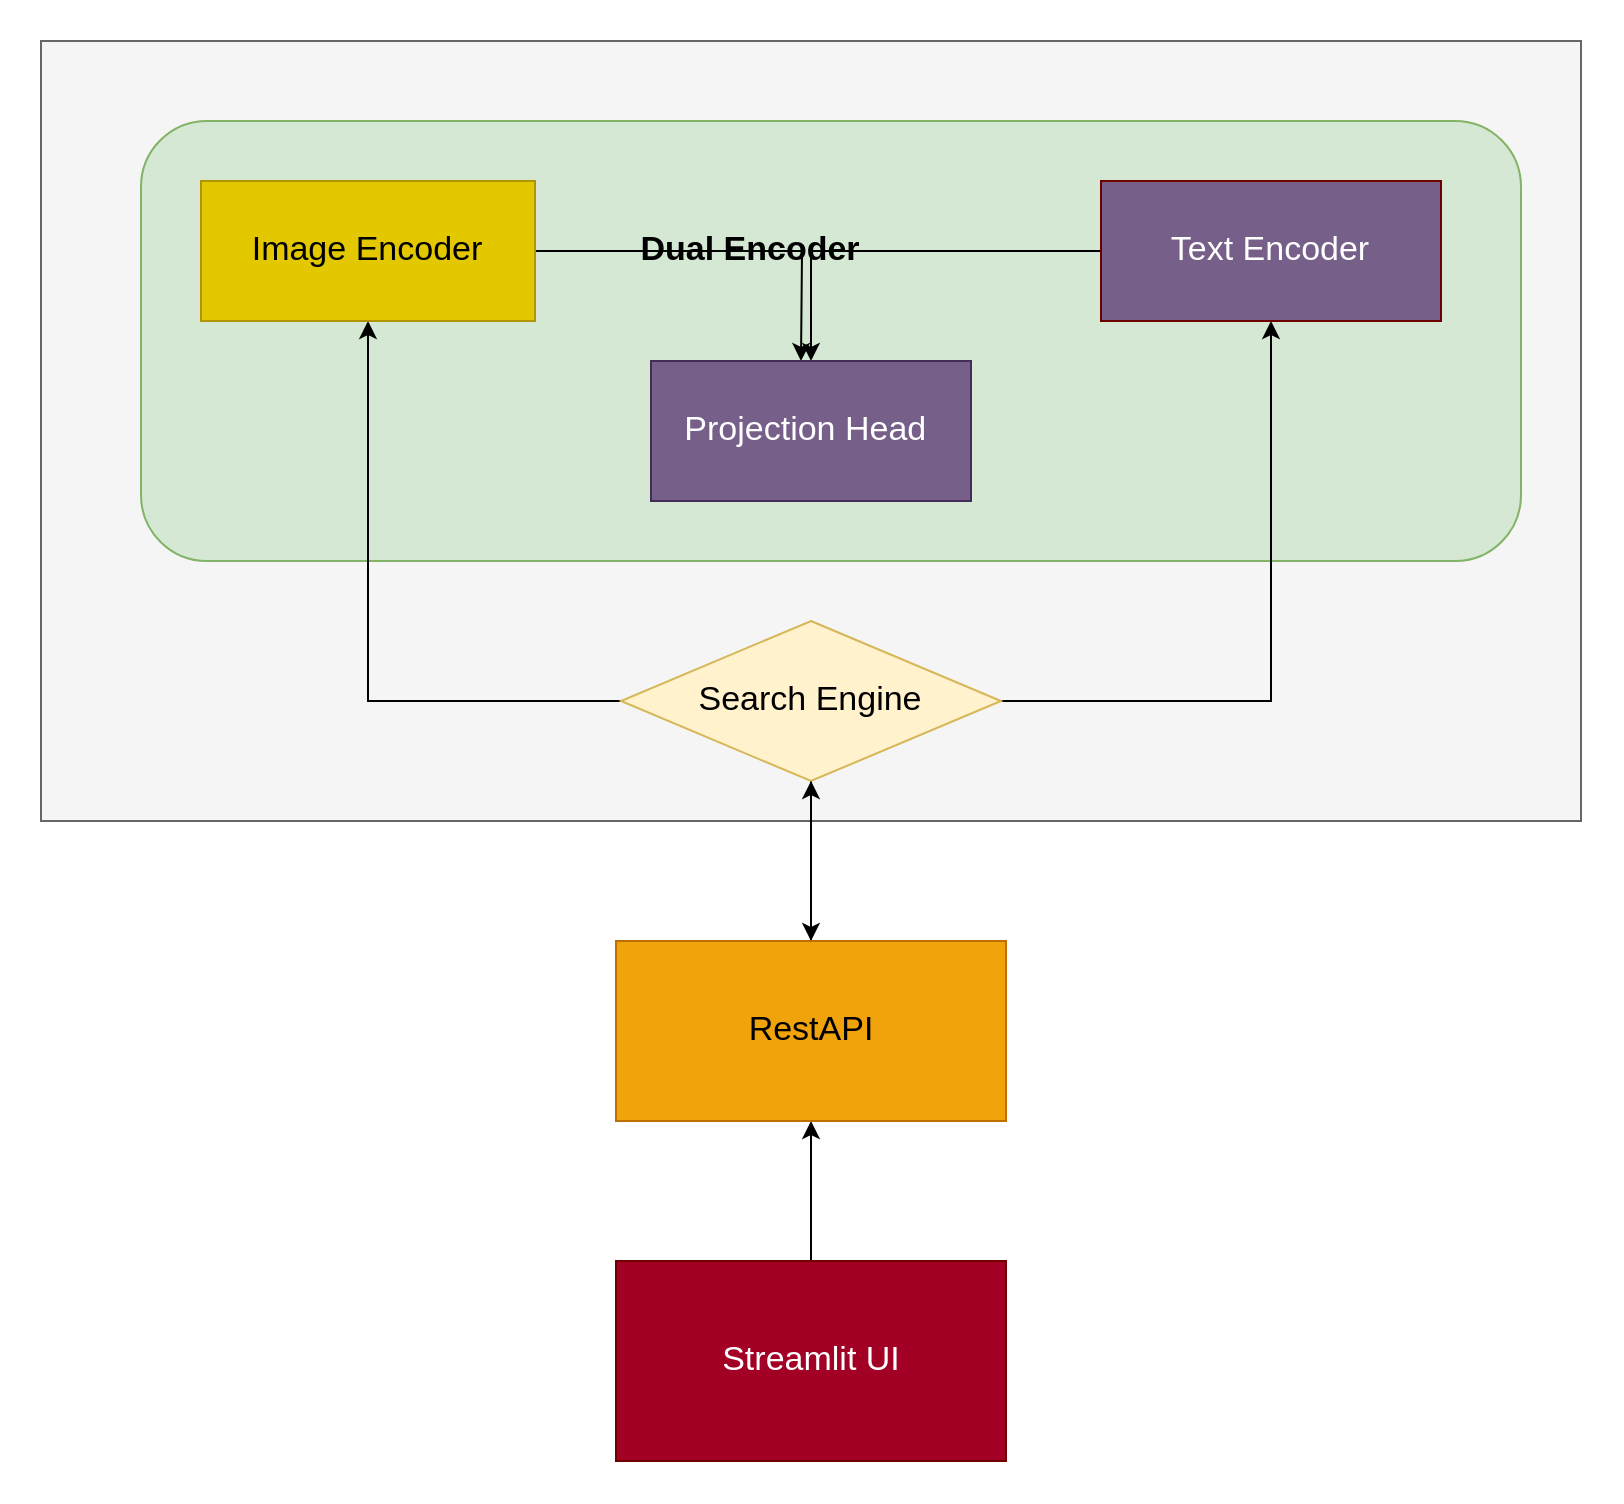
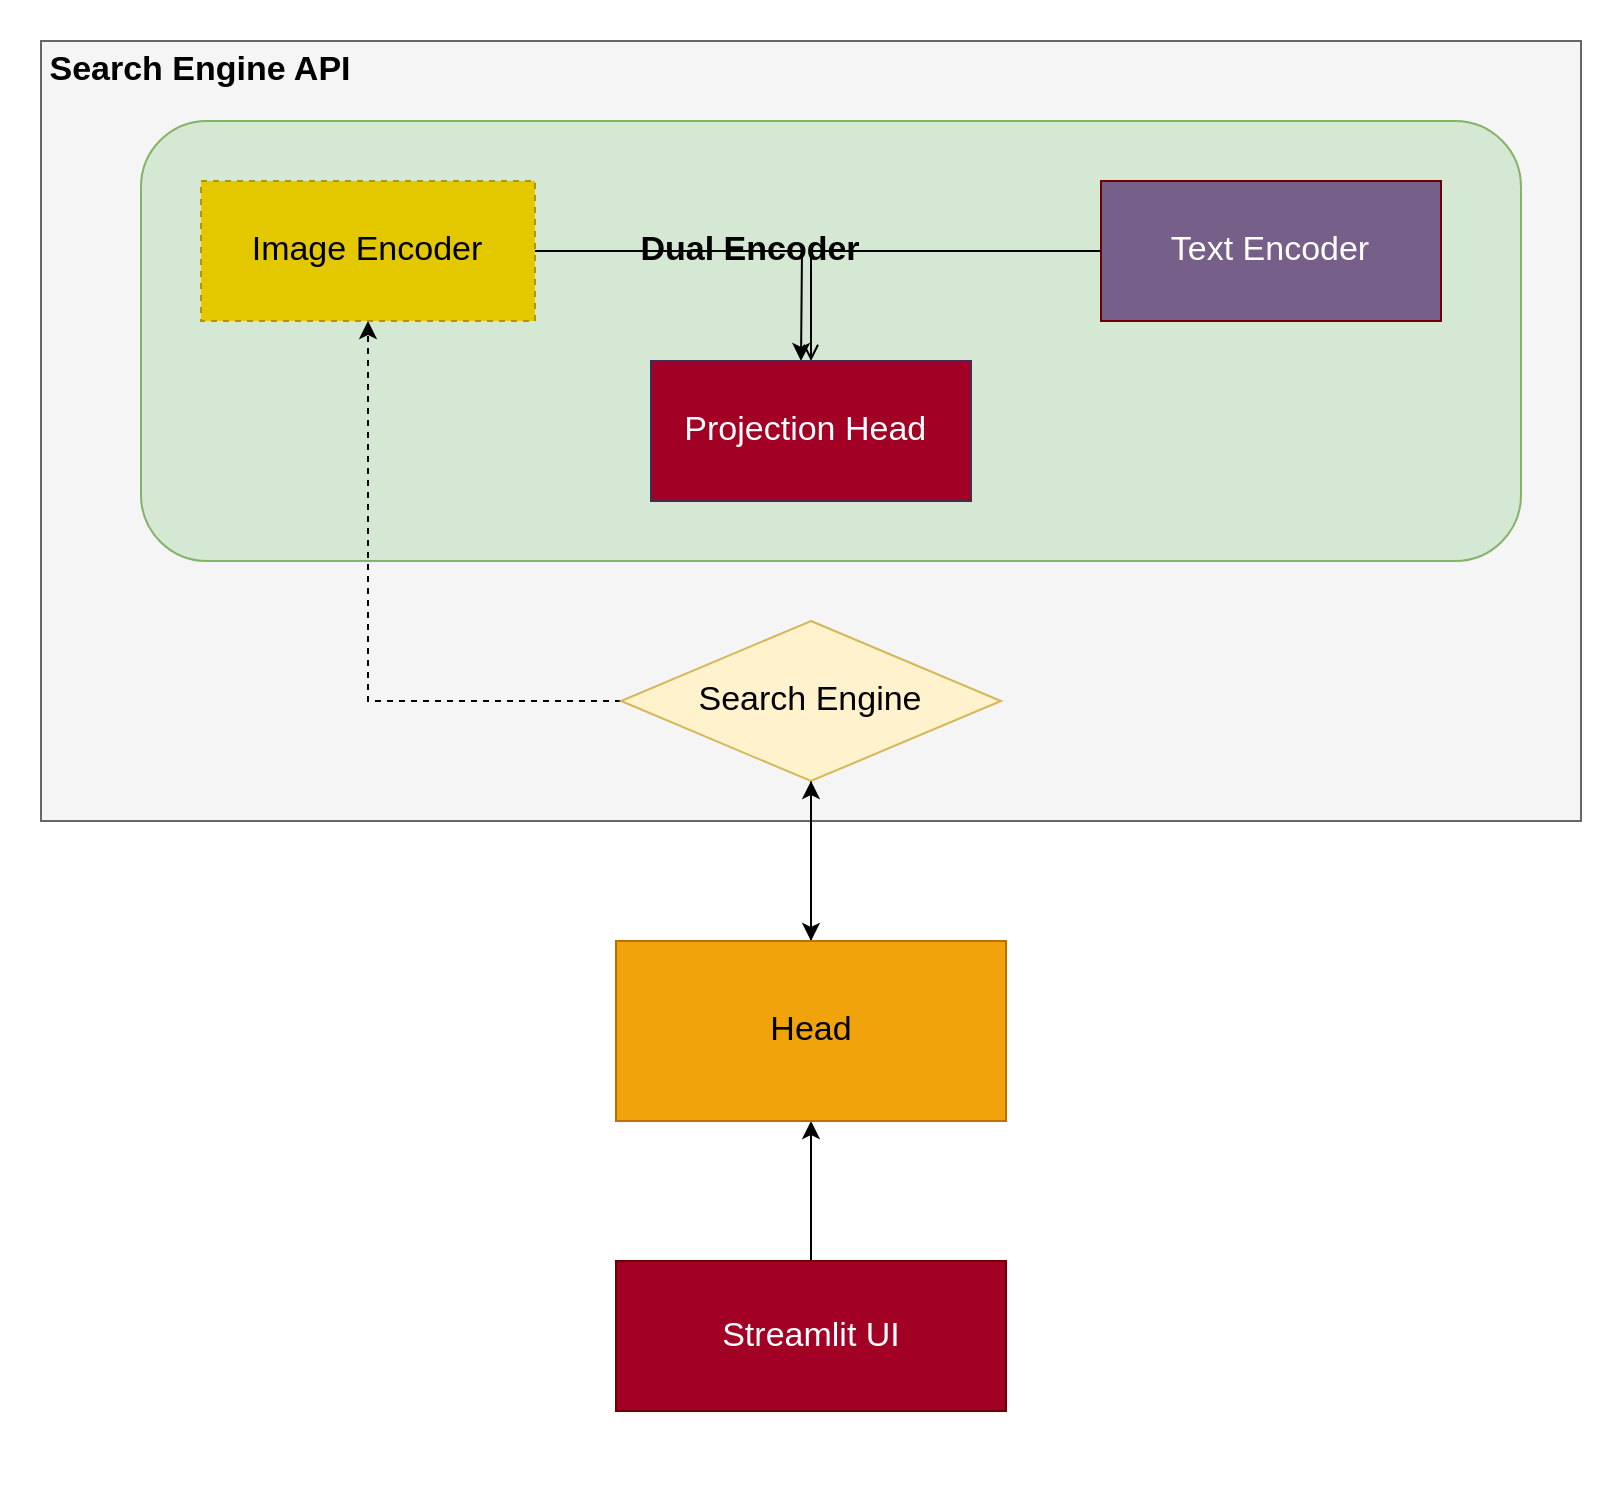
node "Search Engine API": added
node "Image Encoder": style solid -> dashed
edge "Text Encoder" -> "Projection Head": arrowhead classic -> open
node "Projection Head": fillcolor #76608a -> #a20025
edge "Search Engine" -> "Image Encoder": style solid -> dashed
edge "Search Engine" -> "Text Encoder": removed
node "RestAPI": label "RestAPI" -> "Head"
node "Streamlit UI": size 390x200 -> 390x150
